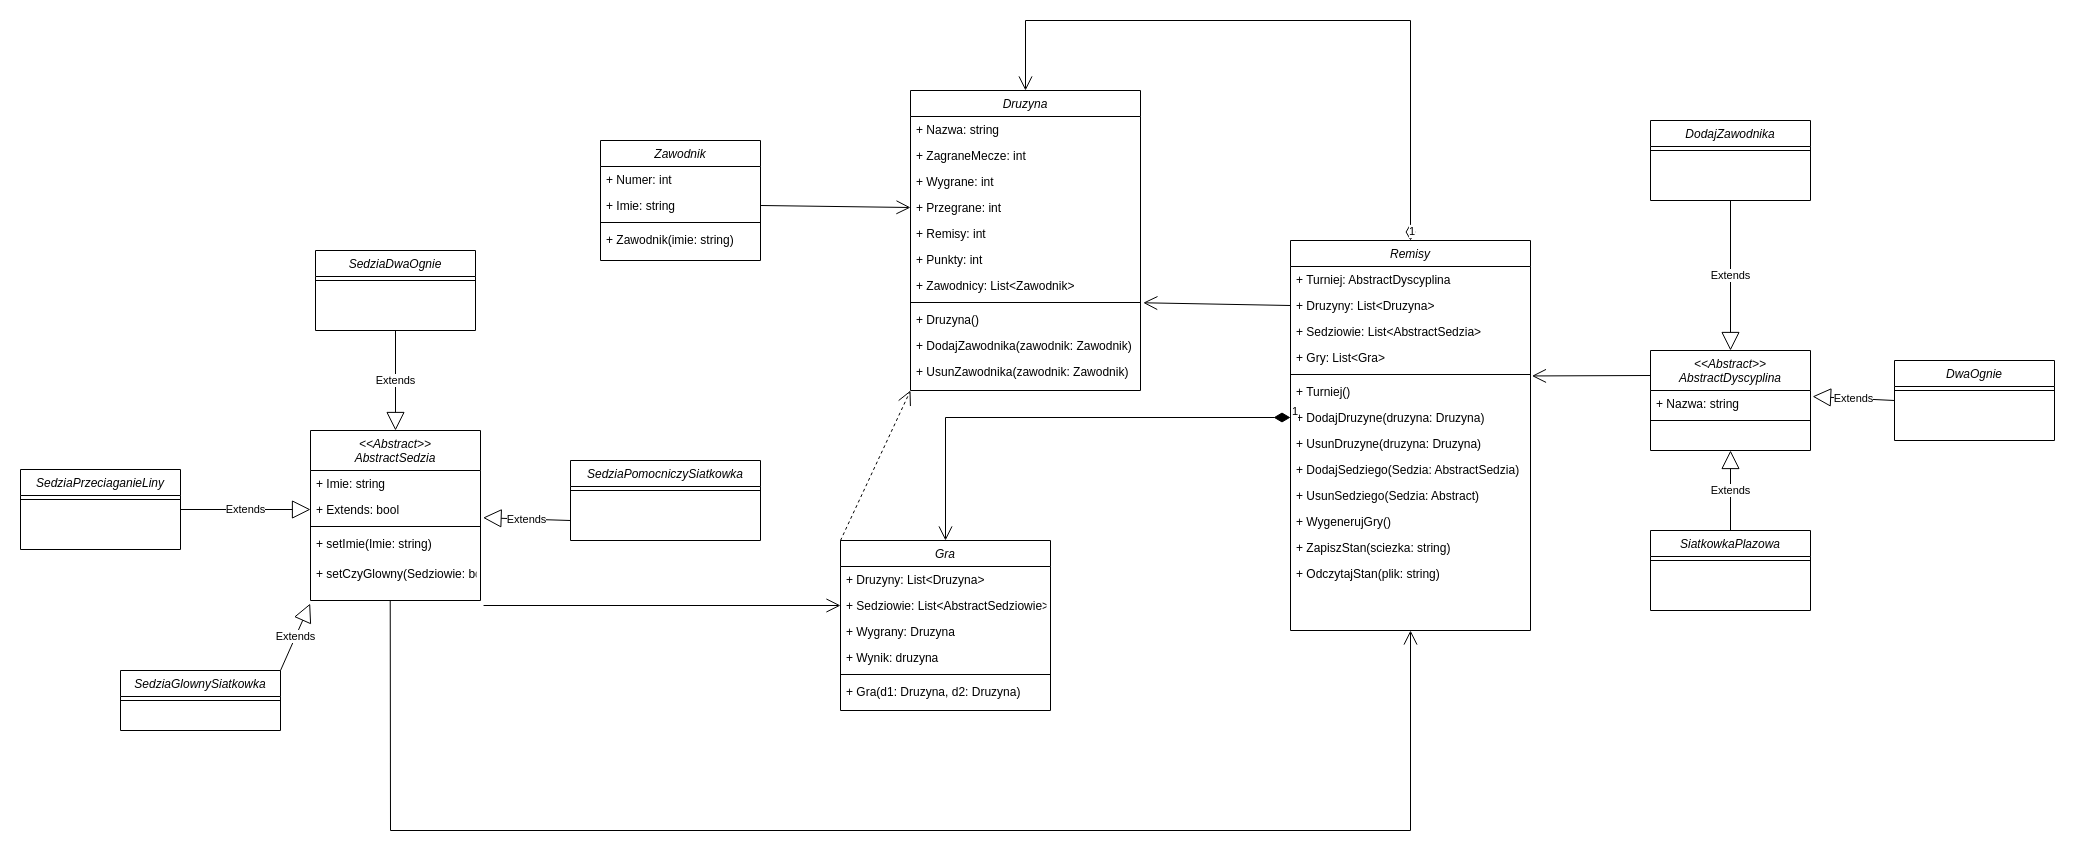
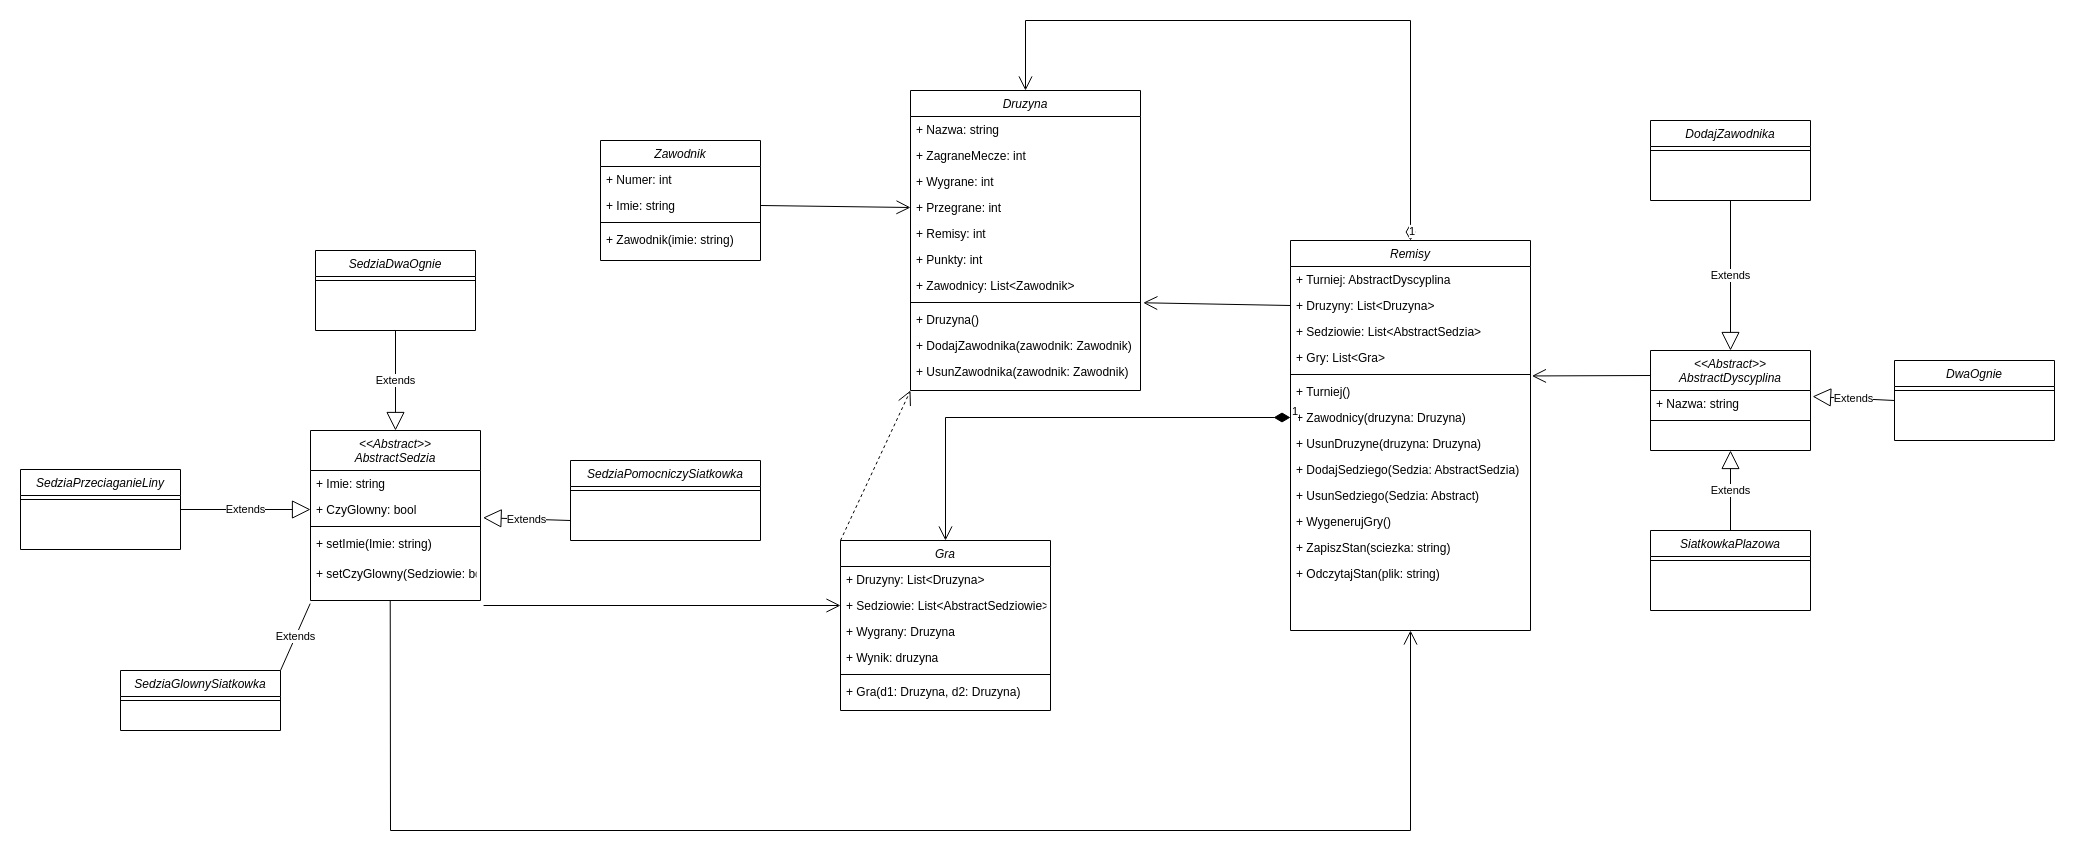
node "+ DodajDruzyne(druzyna: Druzyna)": label "+ DodajDruzyne(druzyna: Druzyna)" -> "+ Zawodnicy(druzyna: Druzyna)"
node "+ Extends: bool": label "+ Extends: bool" -> "+ CzyGlowny: bool"
edge "SedziaGlownySiatkowka" -> "+ setCzyGlowny(Sedziowie: bool)": arrowhead block -> none
